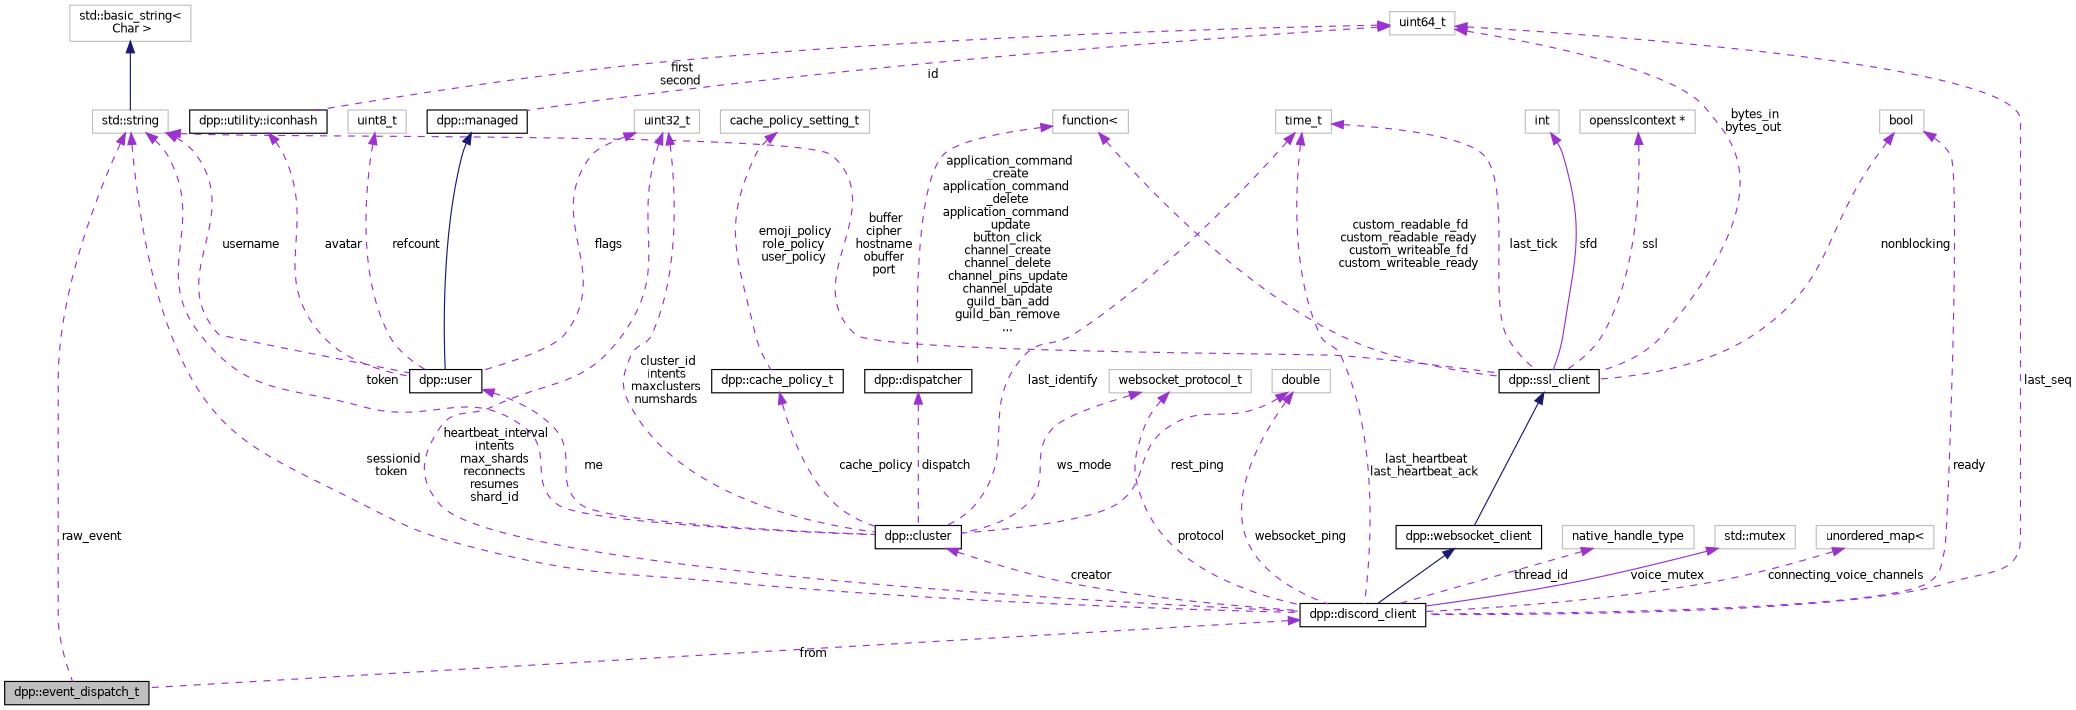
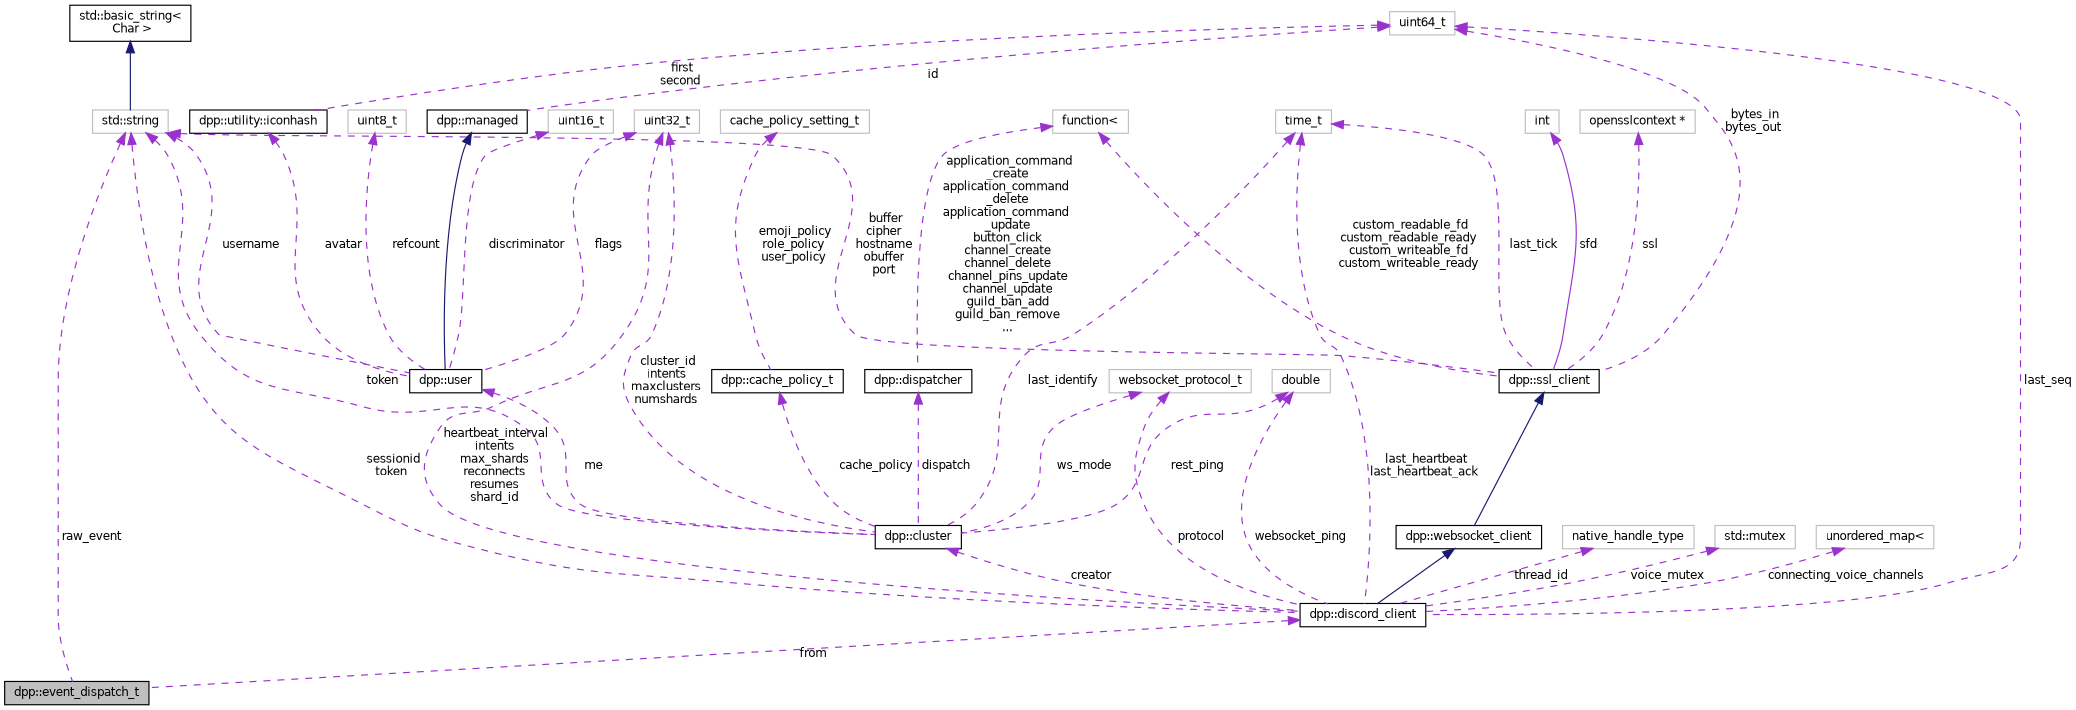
node "std::basic_string< Char >": color grey75 -> black
node "uint16_t": added
node "bool": removed
edge "dpp::discord_client" -> "std::mutex": style solid -> dashed
